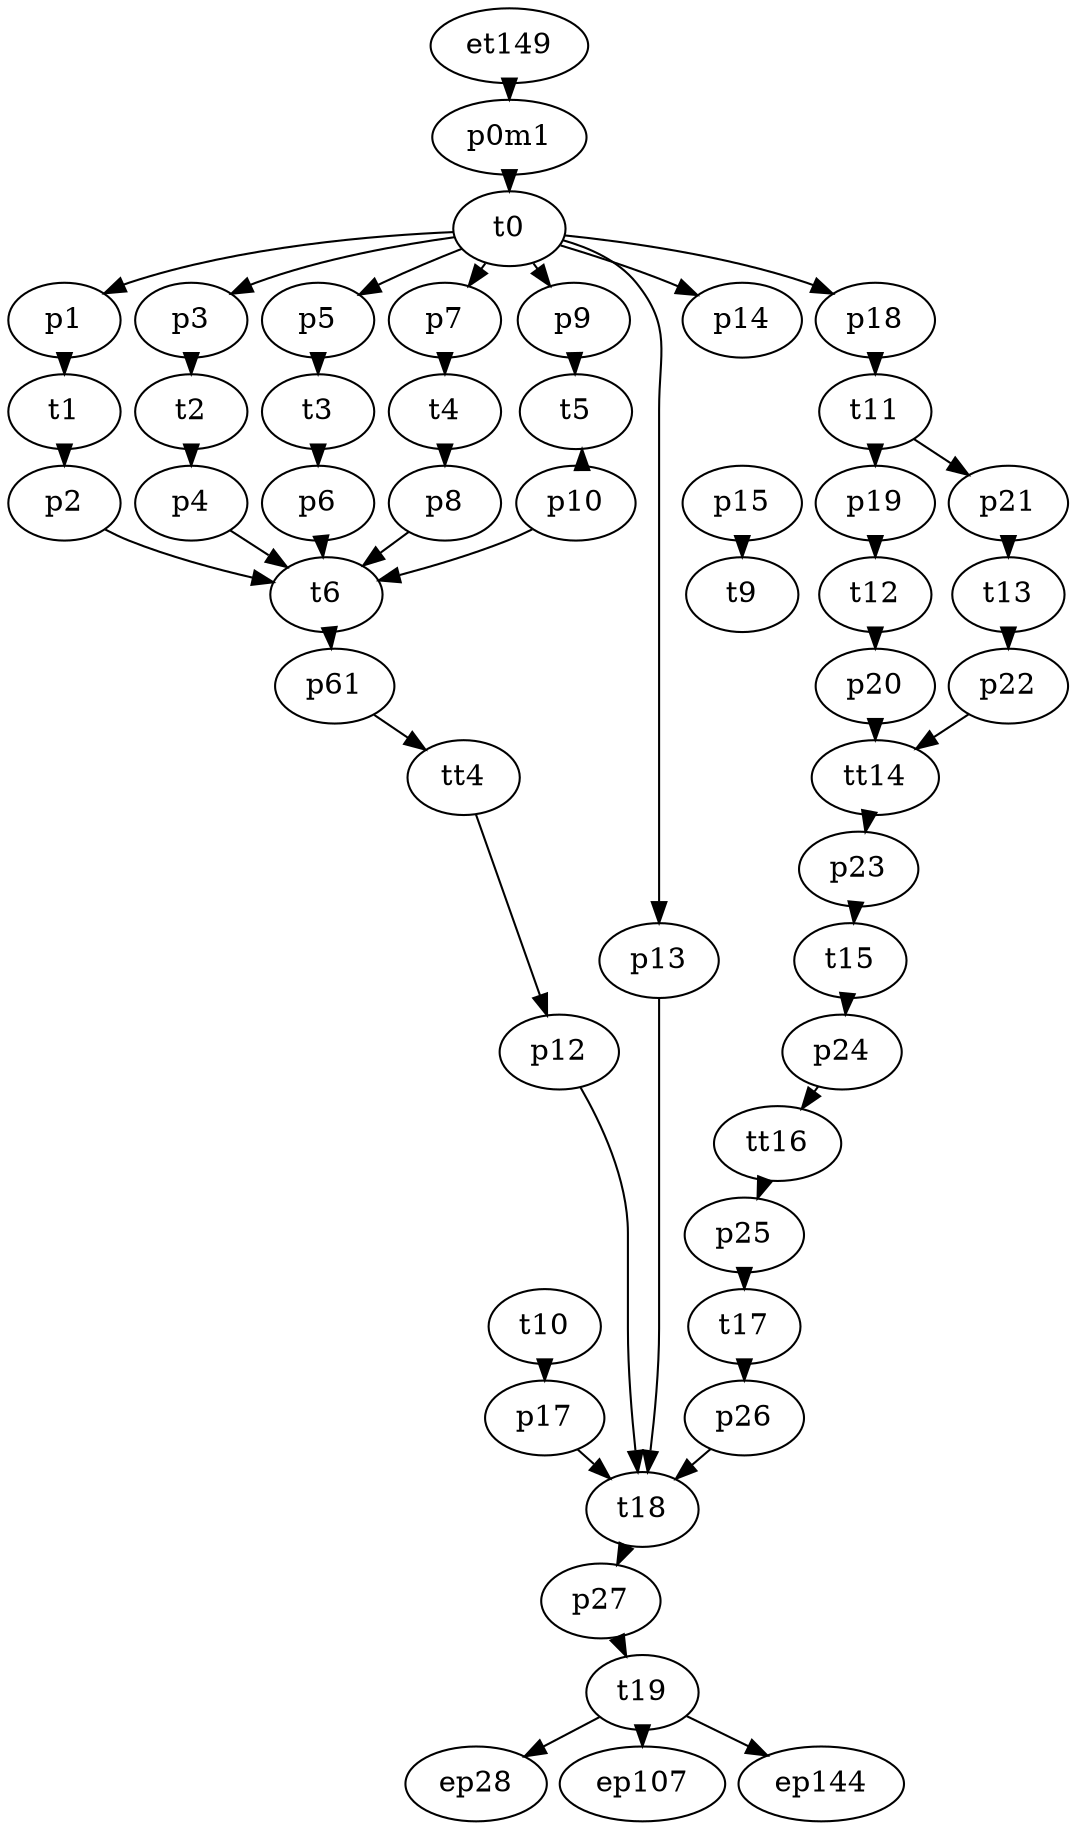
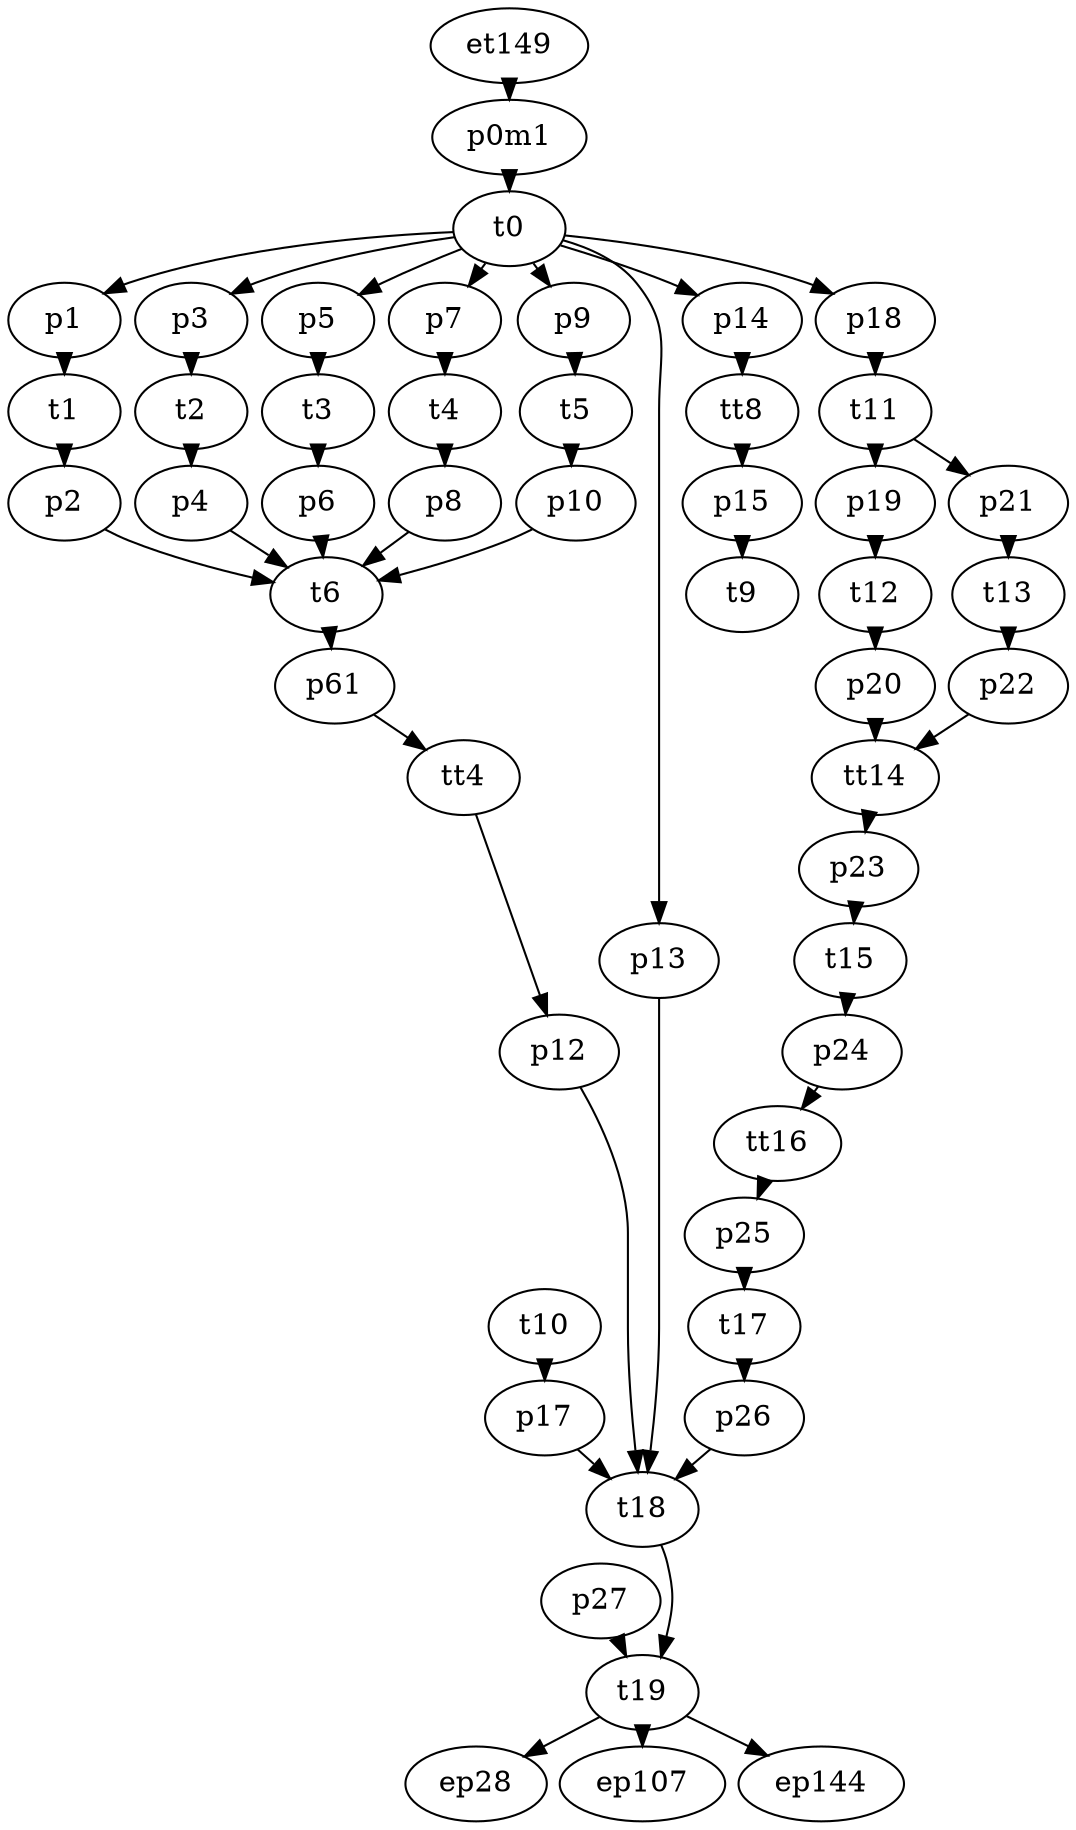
node "tt8": added
edge "p10" -> "t5": reversed
edge "t18" -> "p27": now "t18" -> "t19"
